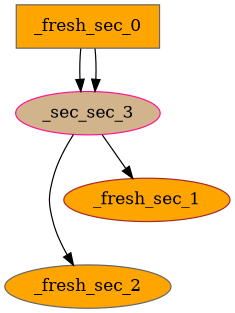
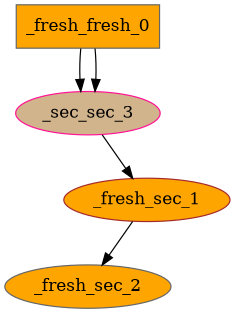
node "_fresh_sec_0": label "_fresh_sec_0" -> "_fresh_fresh_0"
edge "_sec_sec_3" -> "_fresh_sec_2": now "_fresh_sec_1" -> "_fresh_sec_2"
